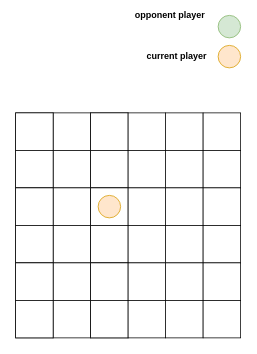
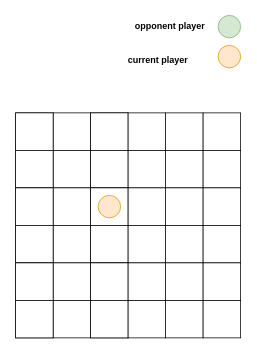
node "opponent player": moved (170, 15) -> (170, 27)
node "current player": moved (177, 57) -> (158, 60)
